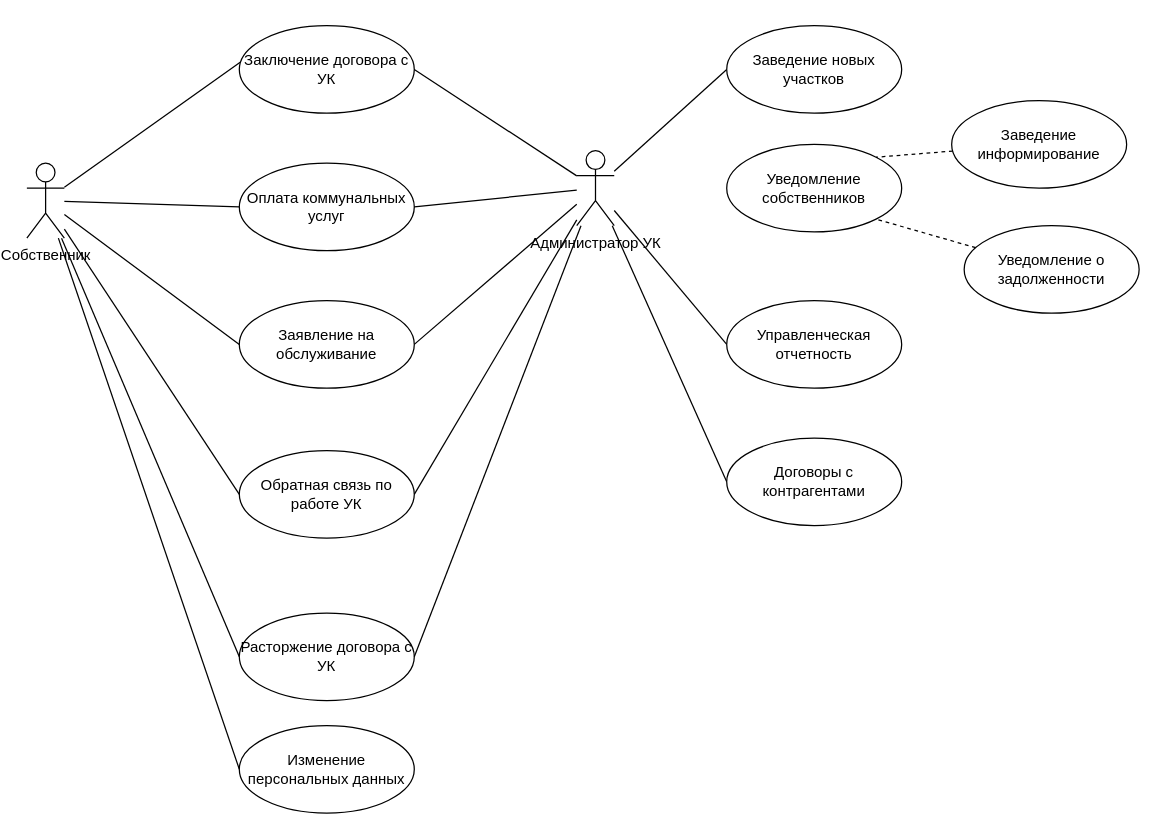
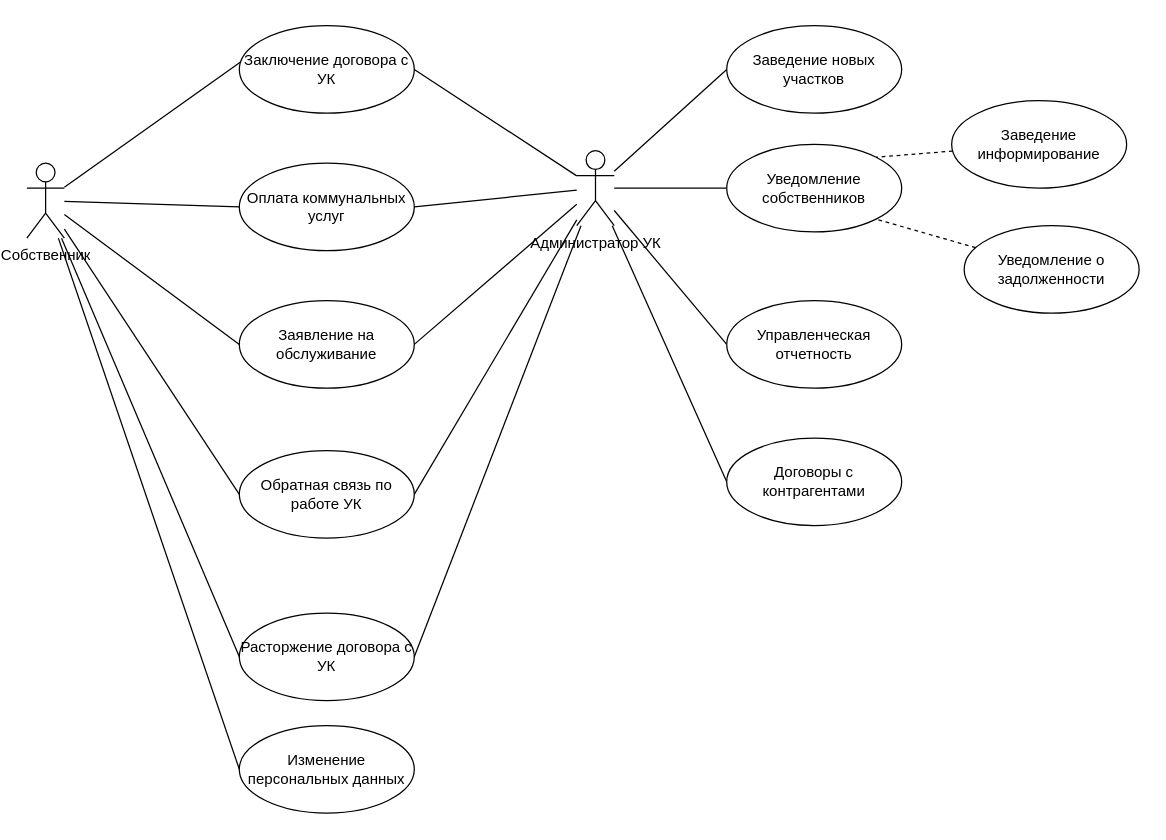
edge "Администратор УК" -- "Уведомление собственников": added
